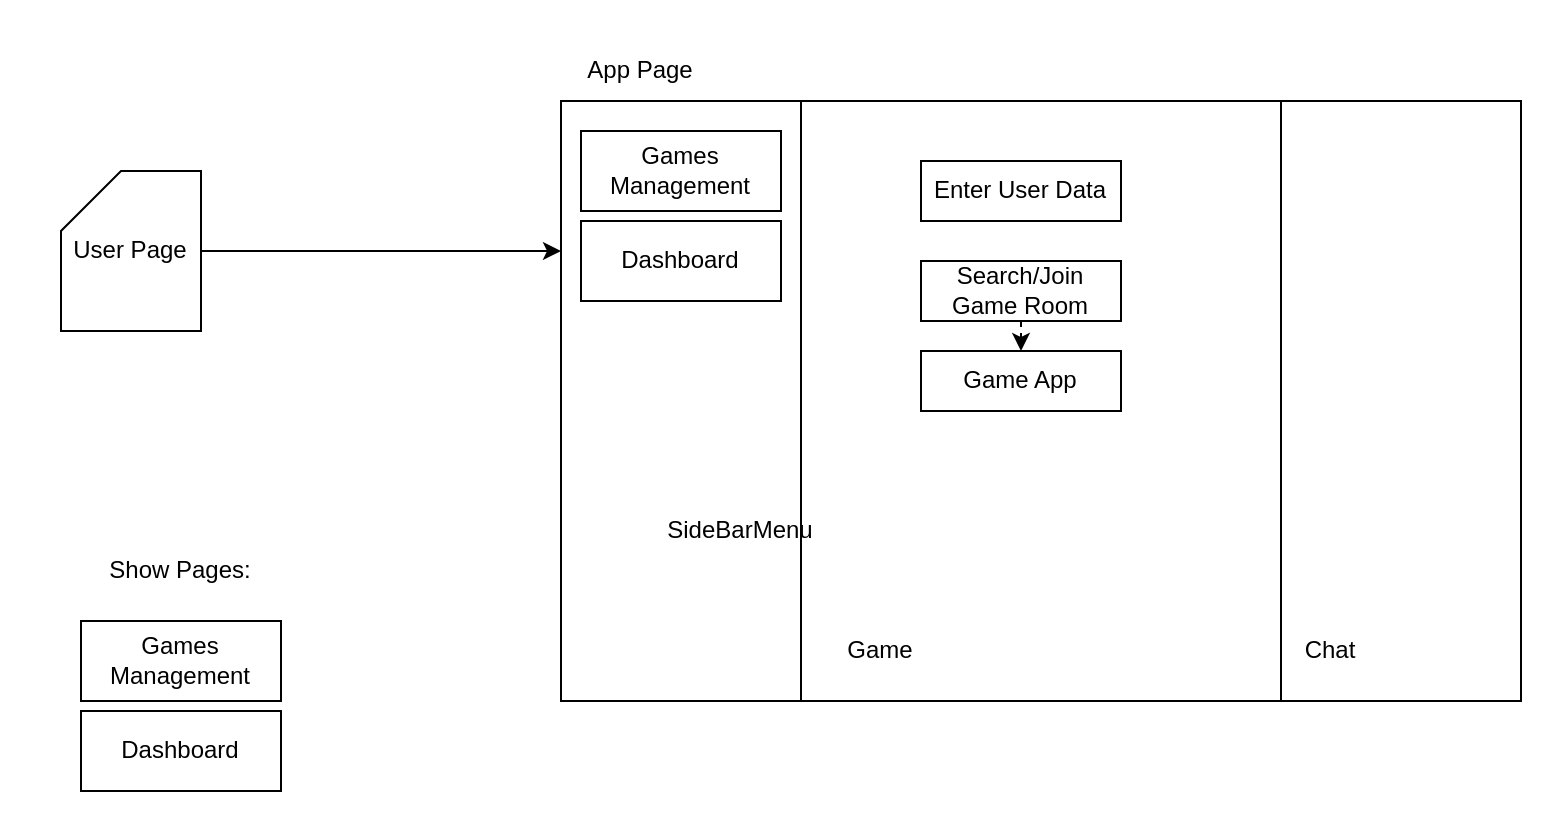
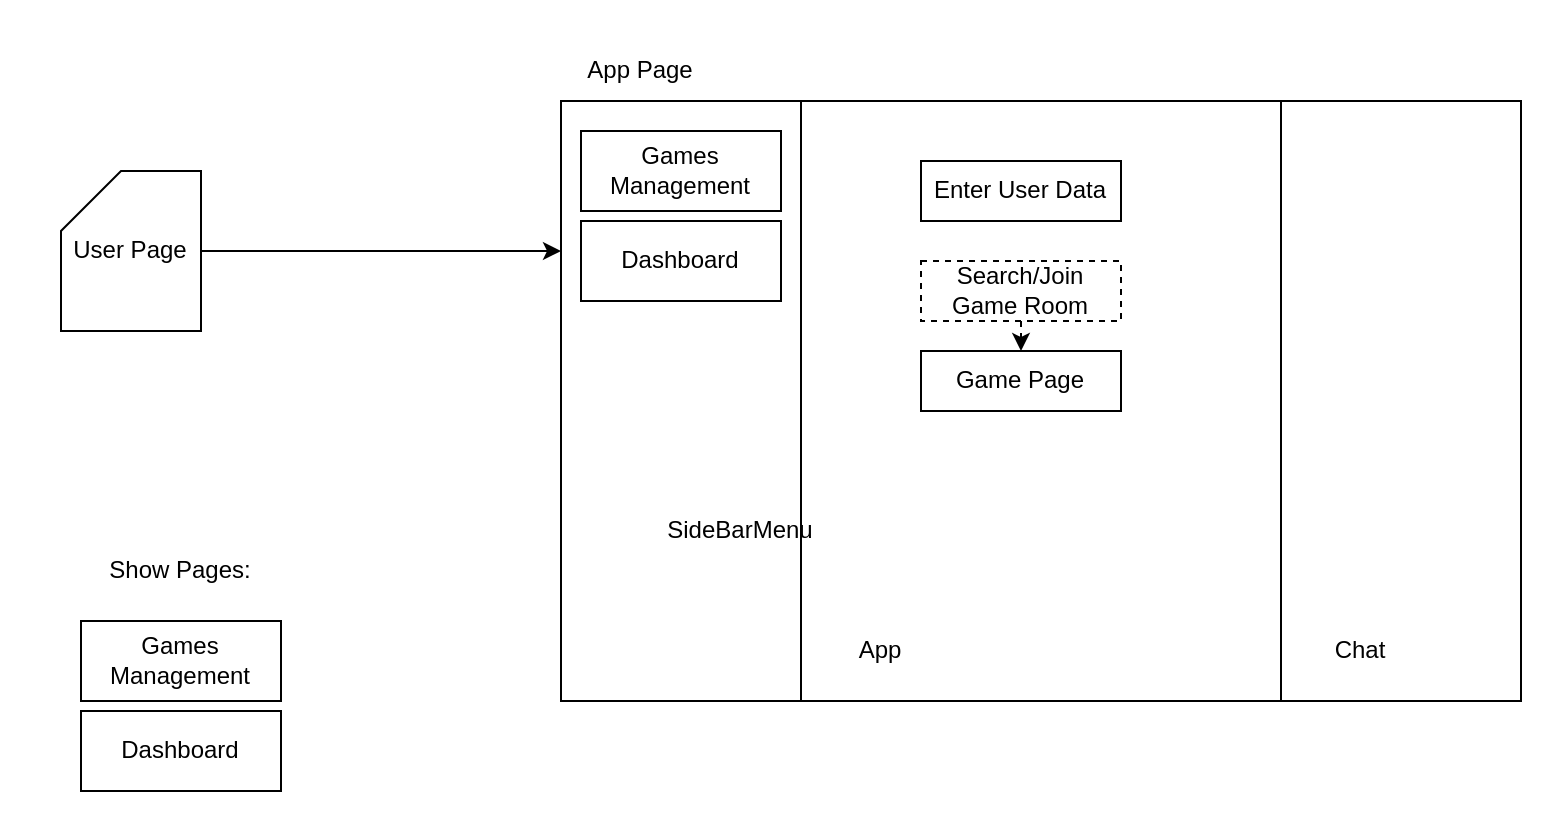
node "Search/Join Game Room": style solid -> dashed
node "Game App": label "Game App" -> "Game Page"
node "Game": label "Game" -> "App"
node "Chat": moved (1331, 651) -> (1361, 651)
